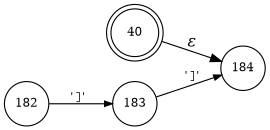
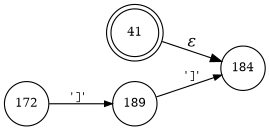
node "40": label "40" -> "41"
node "182": label "182" -> "172"
node "183": label "183" -> "189"
